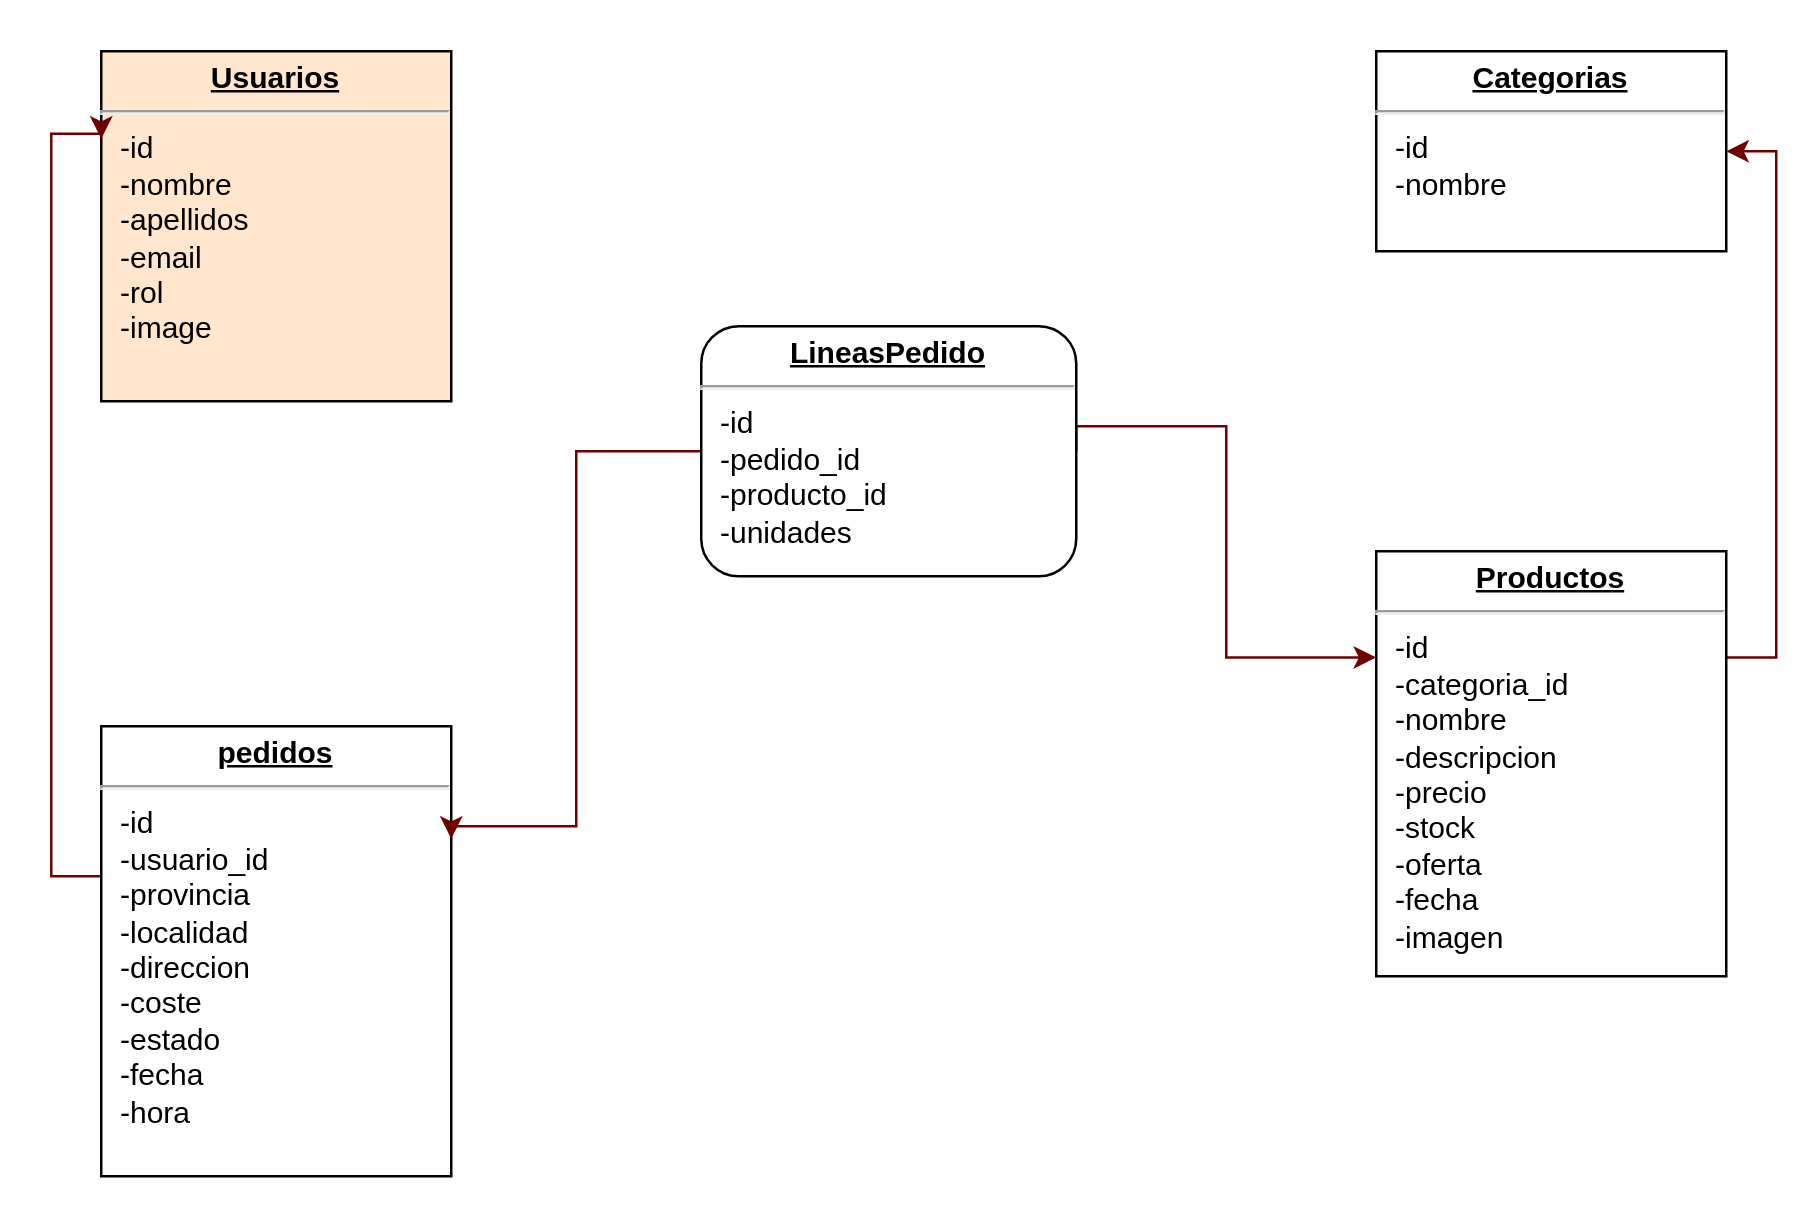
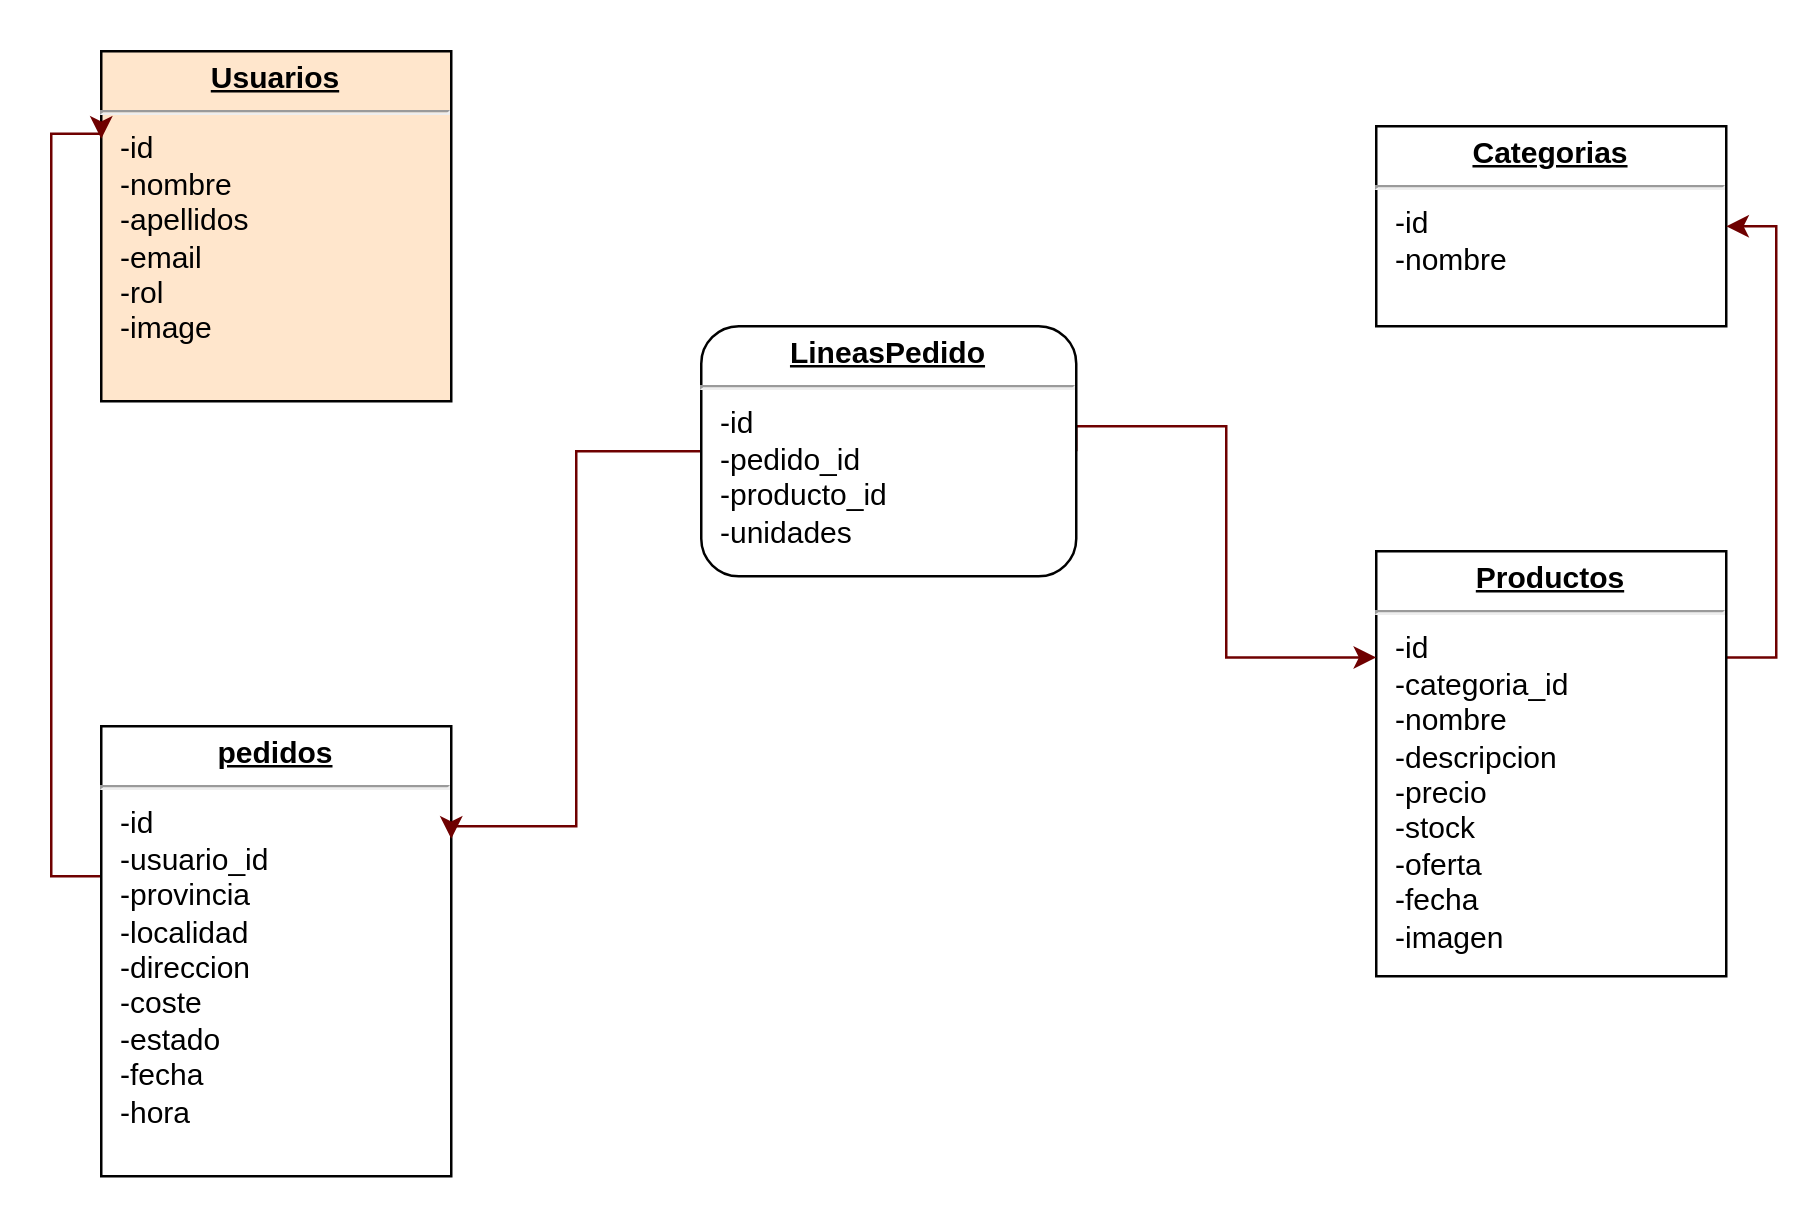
node "Categorias -id -nombre": moved (1551, 151) -> (1551, 226)
